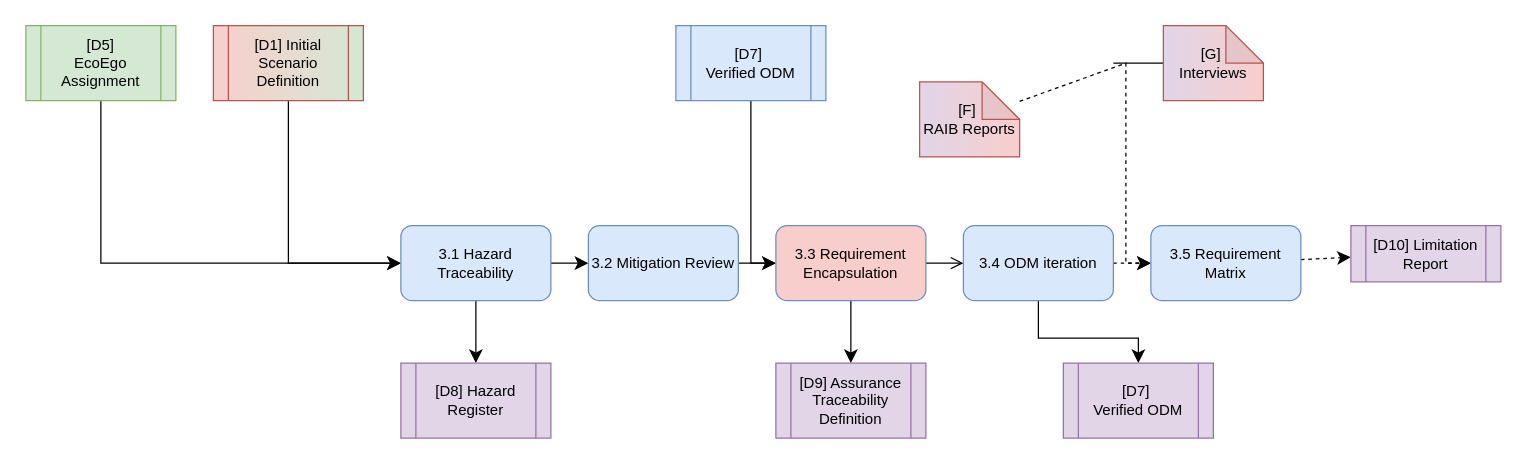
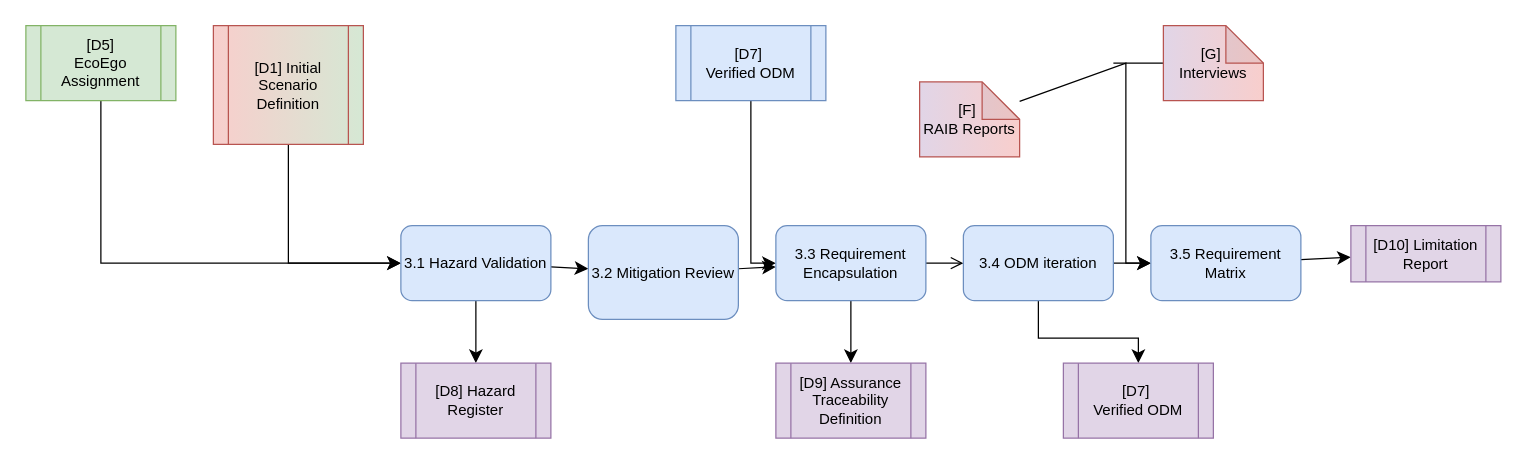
node "[D1] Initial Scenario Definition": size 150x75 -> 150x119
edge "[F] RAIB Reports" -> "3.5 Requirement Matrix": style dashed -> solid
edge "3.5 Requirement Matrix" -> "[D10] Limitation Report": style dashed -> solid
node "3.1 Hazard Traceability": label "3.1 Hazard Traceability" -> "3.1 Hazard Validation"
node "3.2 Mitigation Review": size 150x75 -> 150x94
node "3.3 Requirement Encapsulation": fillcolor #f8cecc -> #dae8fc
edge "3.4 ODM iteration" -> "3.5 Requirement Matrix": style dashed -> solid
